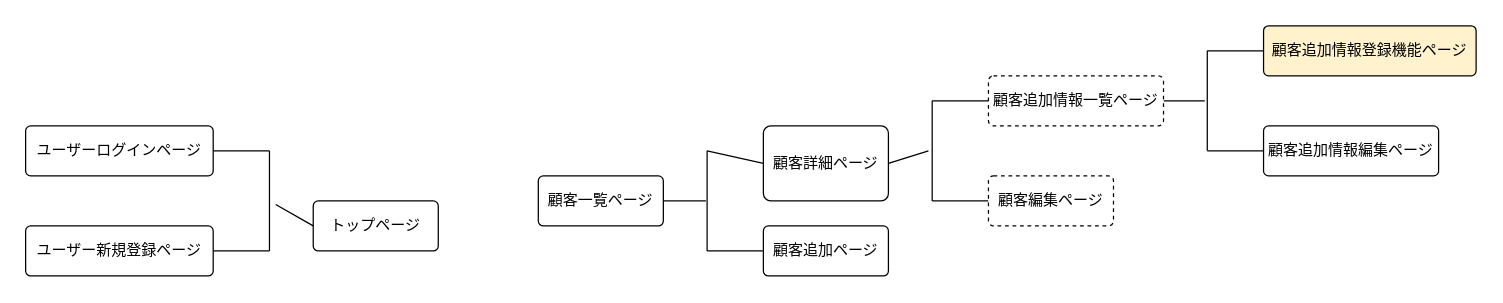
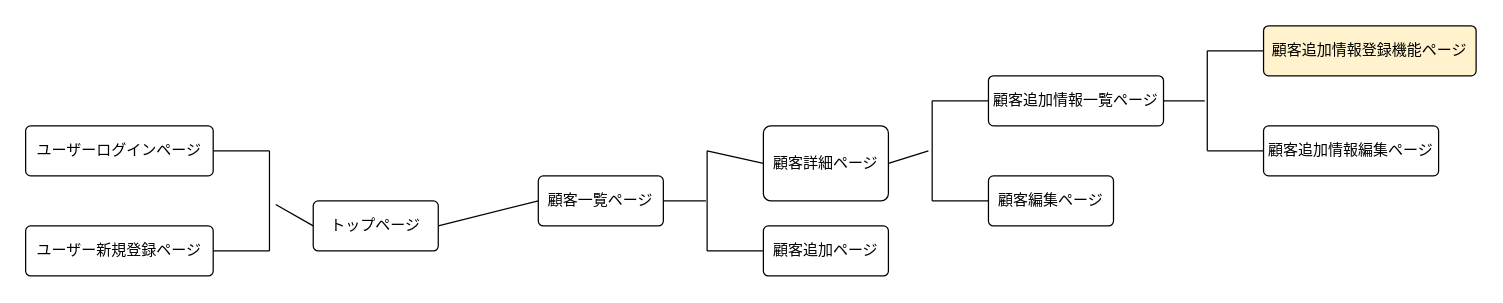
node "顧客追加情報一覧ページ": style dashed -> solid
node "顧客編集ページ": style dashed -> solid
edge "顧客一覧ページ" -- "トップページ": added
